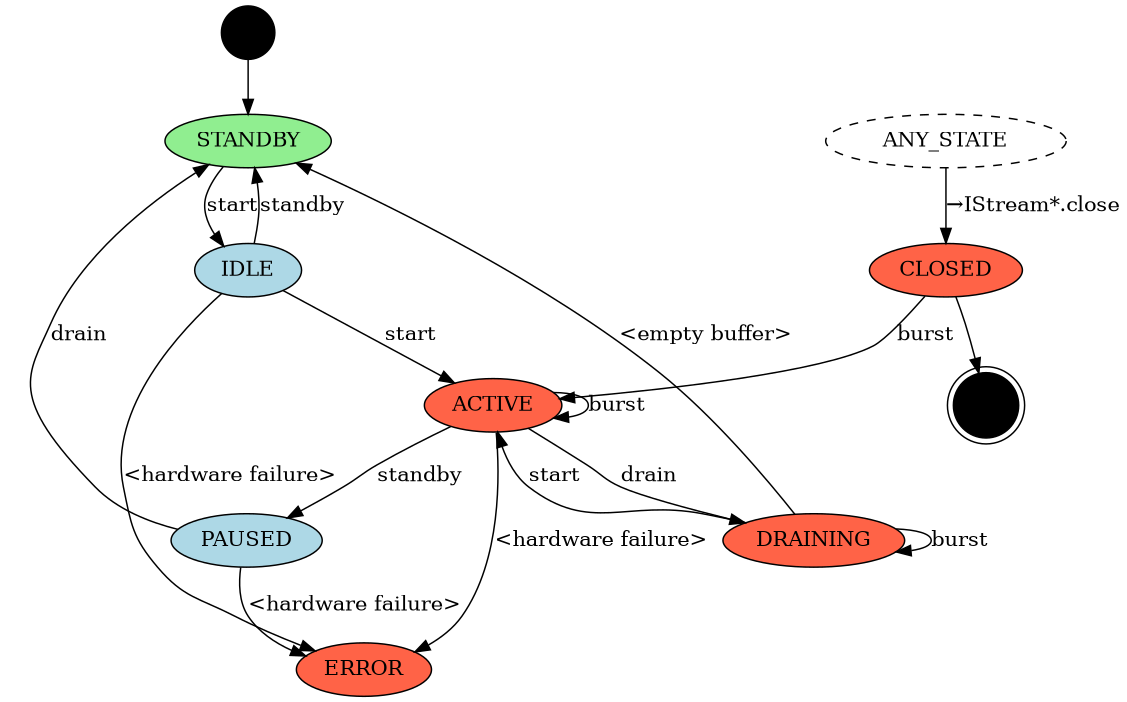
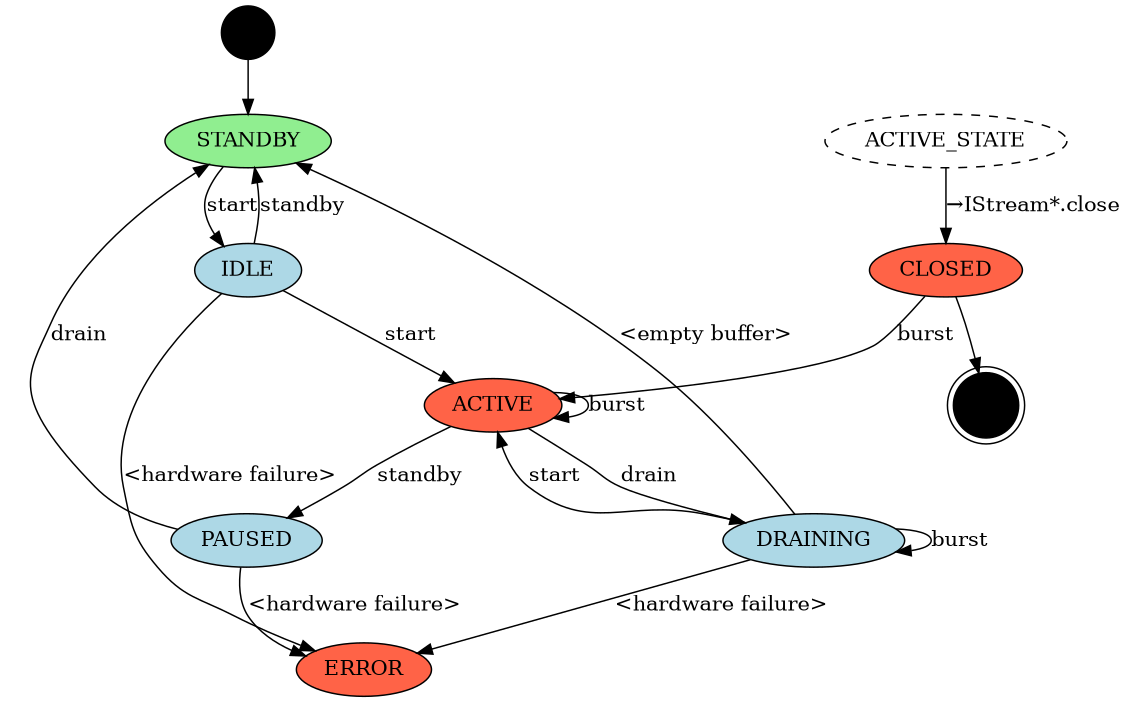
node "ANY_STATE": label "ANY_STATE" -> "ACTIVE_STATE"
node "DRAINING": fillcolor tomato -> lightblue
edge "ACTIVE" -> "ERROR": now "DRAINING" -> "ERROR"
